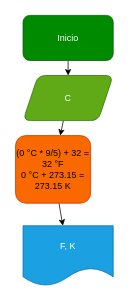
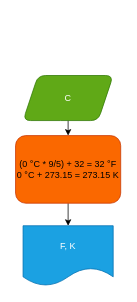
node "Inicio": removed
edge "Inicio" -> "C": removed
node "(0 °C * 9/5) + 32 = 32 °F 0 °C + 273.15 = 273.15 K": size 75x68 -> 105x68
